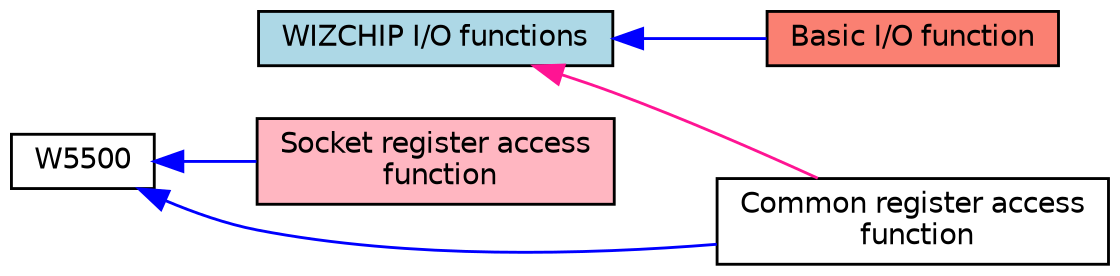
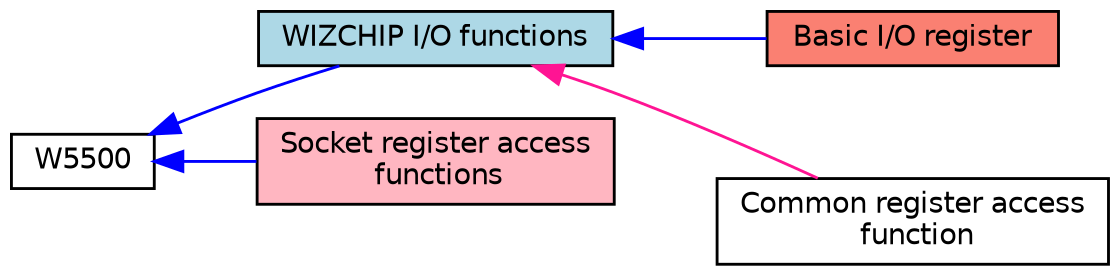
node "Basic I/O function": label "Basic I/O function" -> "Basic I/O register"
node "Socket register access function": label "Socket register access function" -> "Socket register access functions"
edge "Common register access function" -> "W5500": now "WIZCHIP I/O functions" -> "W5500"
